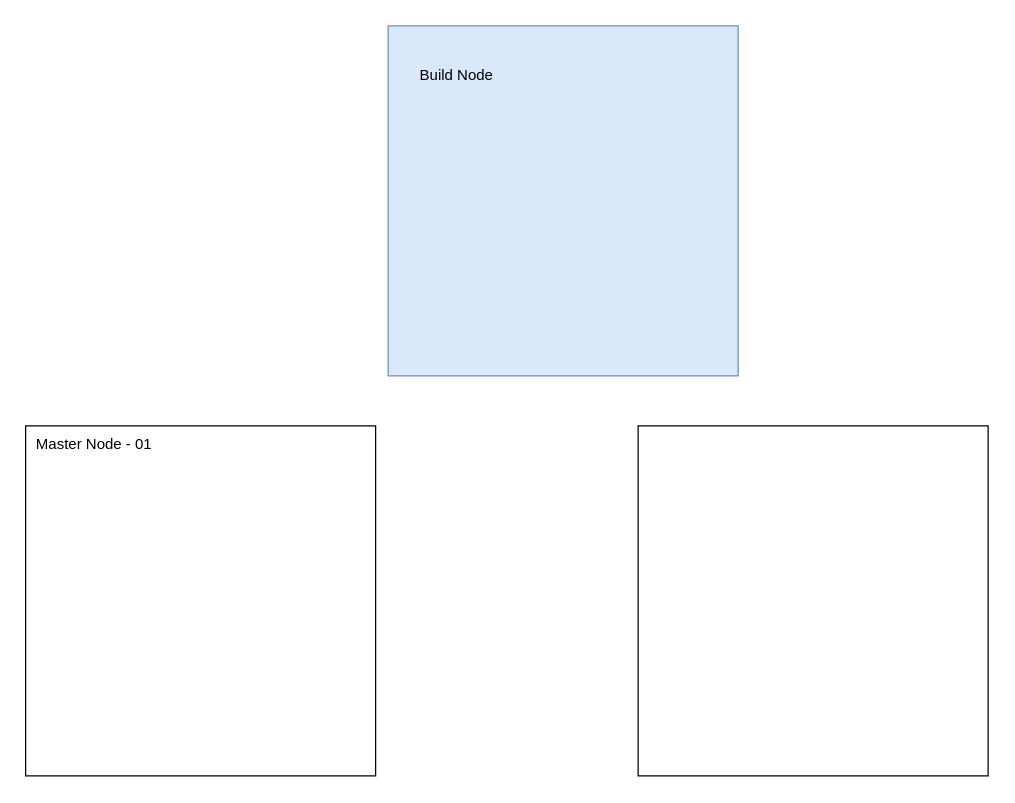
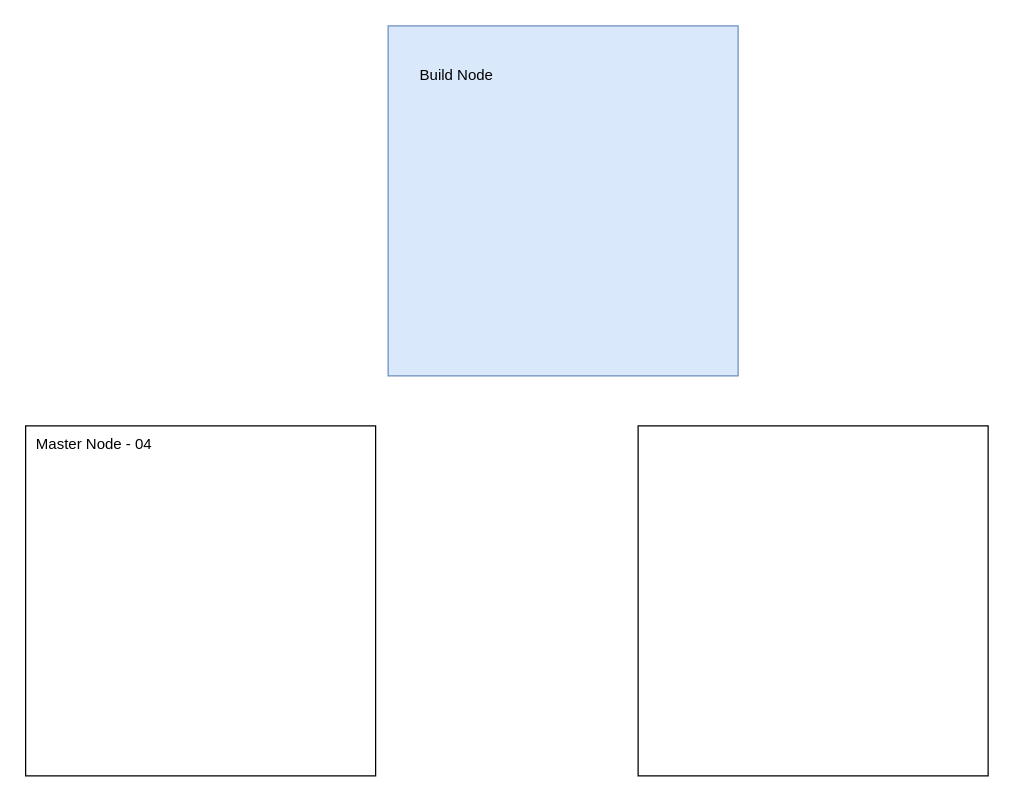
node "Master Node - 01": label "Master Node - 01" -> "Master Node - 04"
